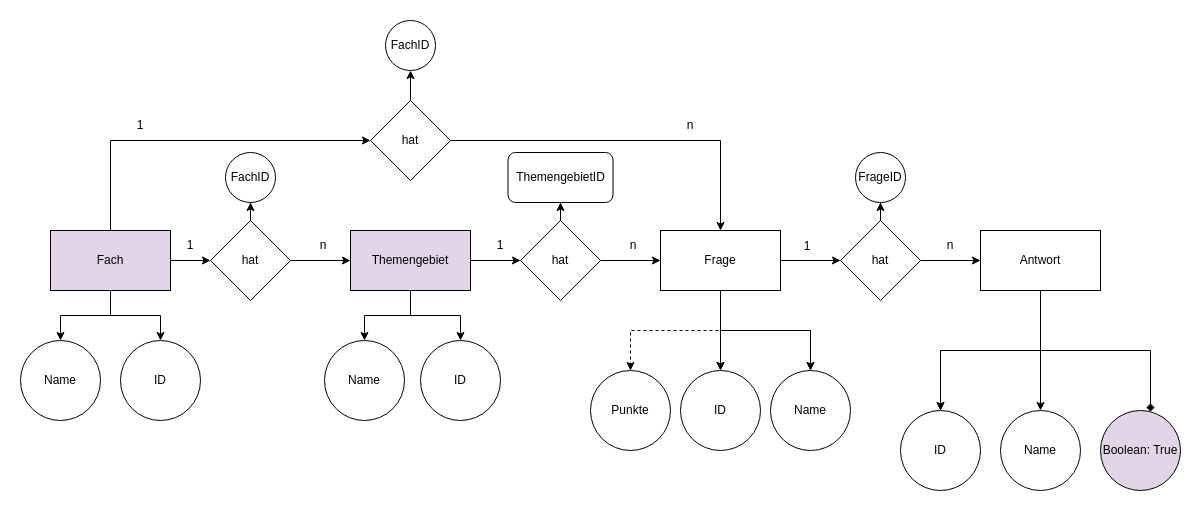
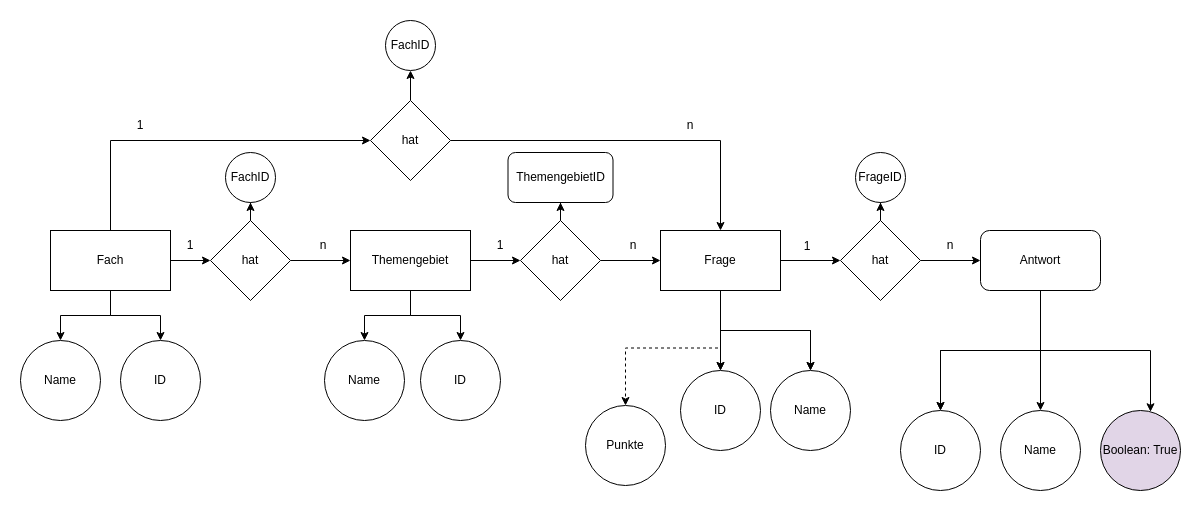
node "Fach": fillcolor #e1d5e7 -> #ffffff
node "Themengebiet": fillcolor #e1d5e7 -> #ffffff
node "Antwort": shape rectangle -> rounded rectangle
edge "Antwort" -> "Boolean: True": arrowhead diamond -> classic
node "Punkte": moved (631, 411) -> (626, 446)
